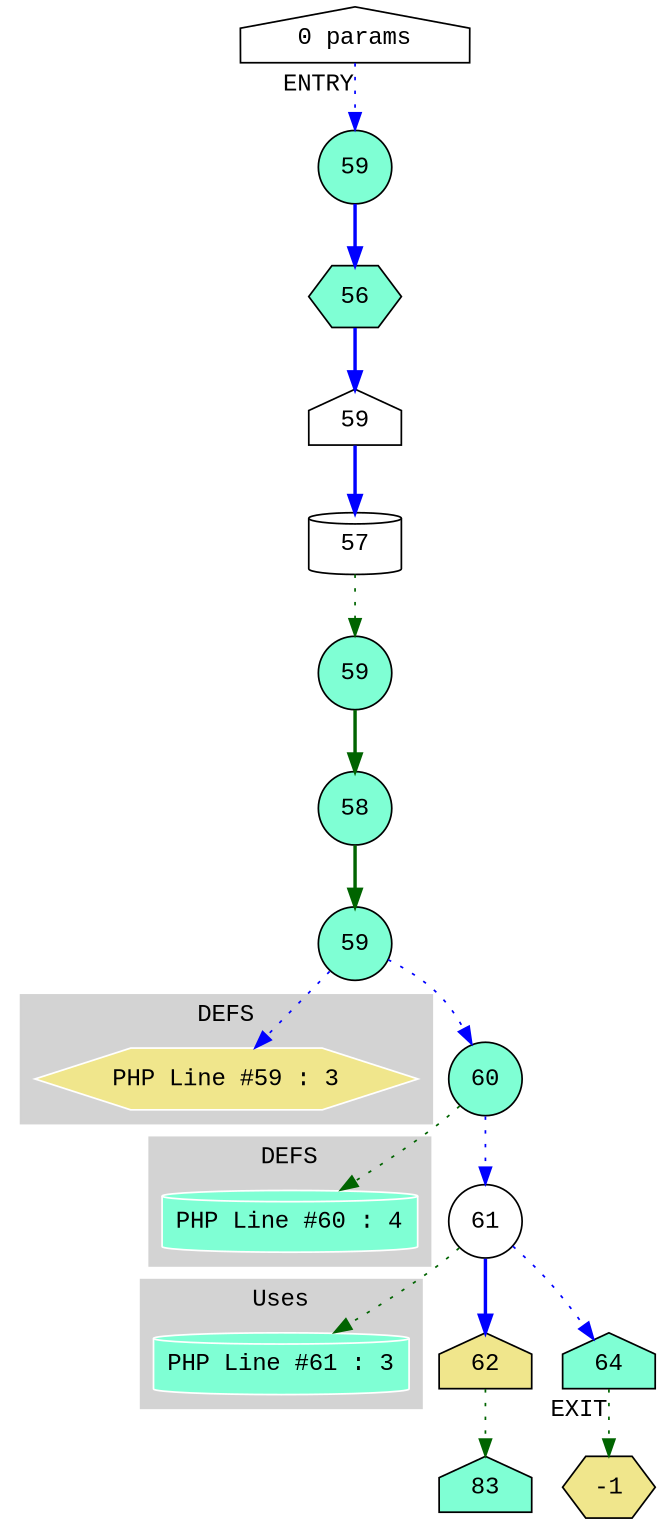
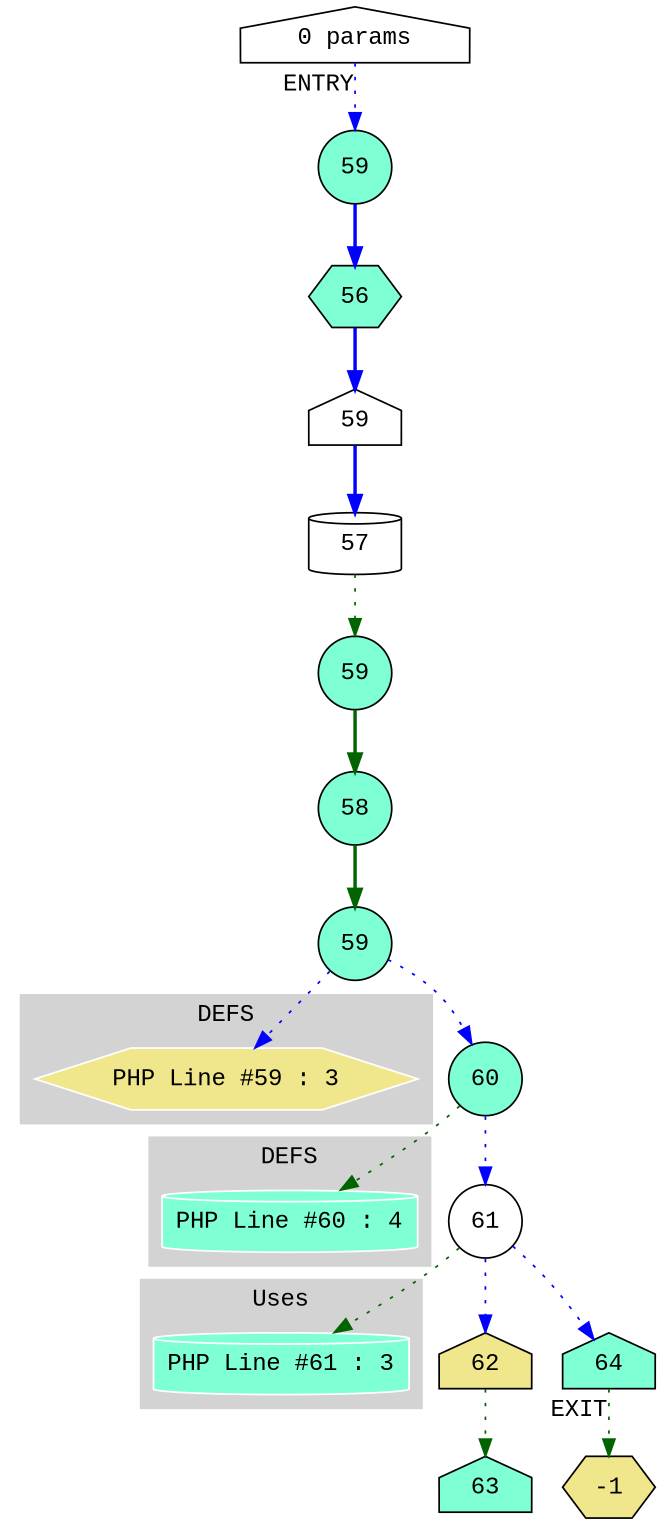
edge "61" -> "62": style bold -> dotted
node "83": label "83" -> "63"
